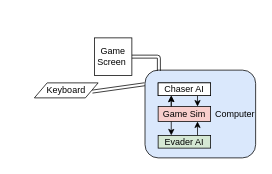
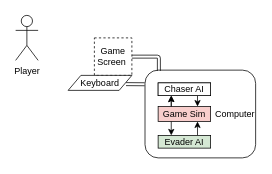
node "Player": added
node "Game Screen": style solid -> dashed
node "Keyboard": moved (66, 90) -> (100, 83)
node "Computer": fillcolor #dae8fc -> #ffffff
